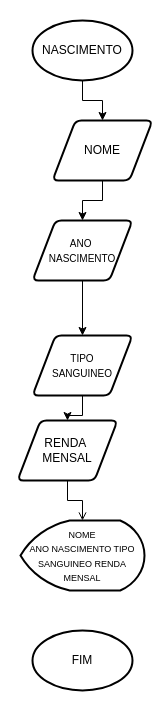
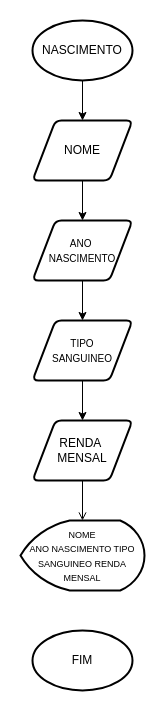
node "NOME": moved (103, 151) -> (83, 151)
node "TIPO SANGUINEO": moved (83, 366) -> (83, 351)
node "RENDA MENSAL": moved (68, 451) -> (83, 451)
